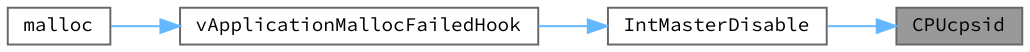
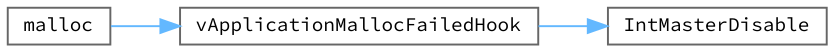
node "CPUcpsid": removed
